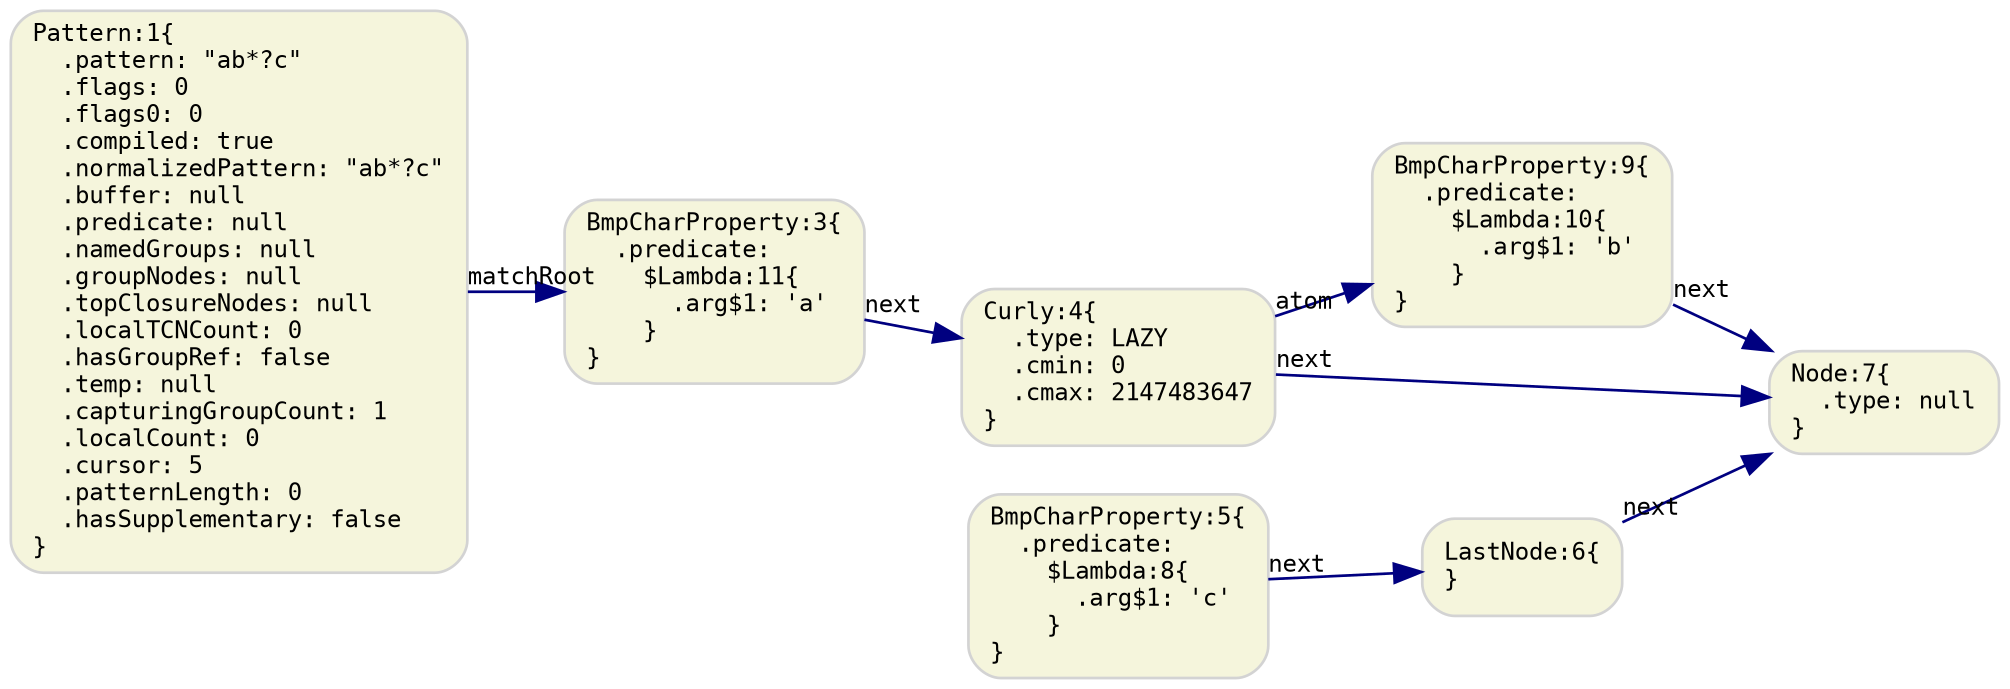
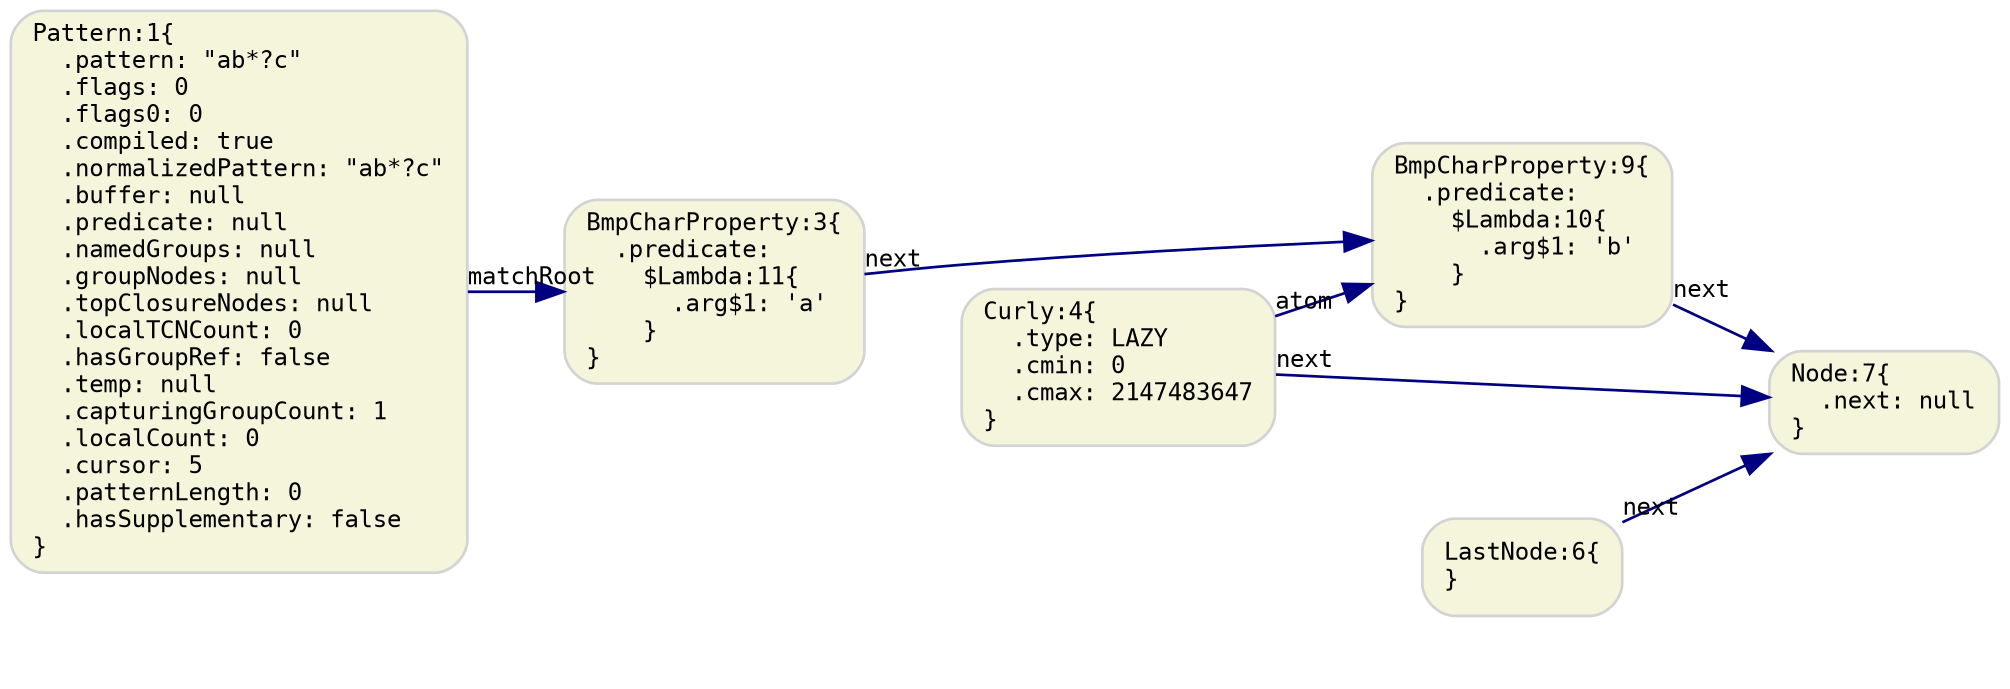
edge "BmpCharProperty:3{ .predicate: $Lambda:11{ .arg$1: 'a' } }" -> "Curly:4{ .type: LAZY .cmin: 0 .cmax: 2147483647 }": now "BmpCharProperty:3{ .predicate: $Lambda:11{ .arg$1: 'a' } }" -> "BmpCharProperty:9{ .predicate: $Lambda:10{ .arg$1: 'b' } }"
node "Node:7{ .type: null }": label "Node:7{ .type: null }" -> "Node:7{ .next: null }"
node "BmpCharProperty:5{ .predicate: $Lambda:8{ .arg$1: 'c' } }": removed
